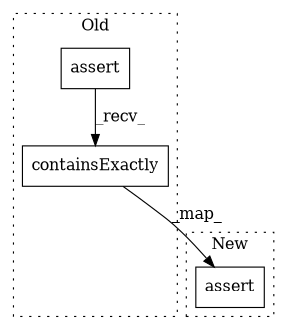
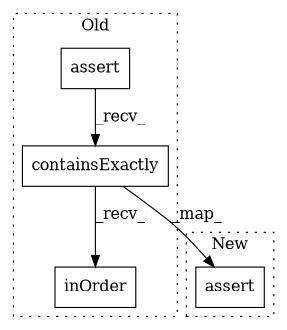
node "inOrder": added
